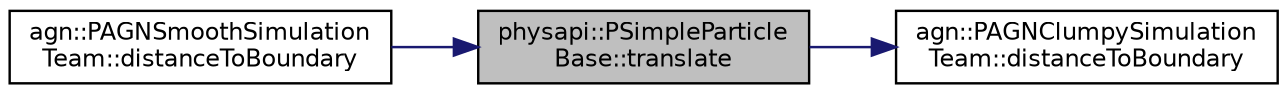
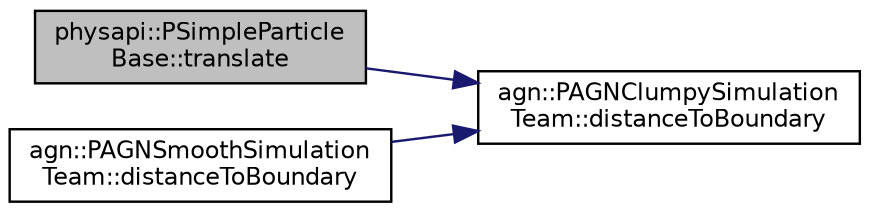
edge "agn::PAGNSmoothSimulation Team::distanceToBoundary" -> "physapi::PSimpleParticle Base::translate": now "agn::PAGNSmoothSimulation Team::distanceToBoundary" -> "agn::PAGNClumpySimulation Team::distanceToBoundary"
